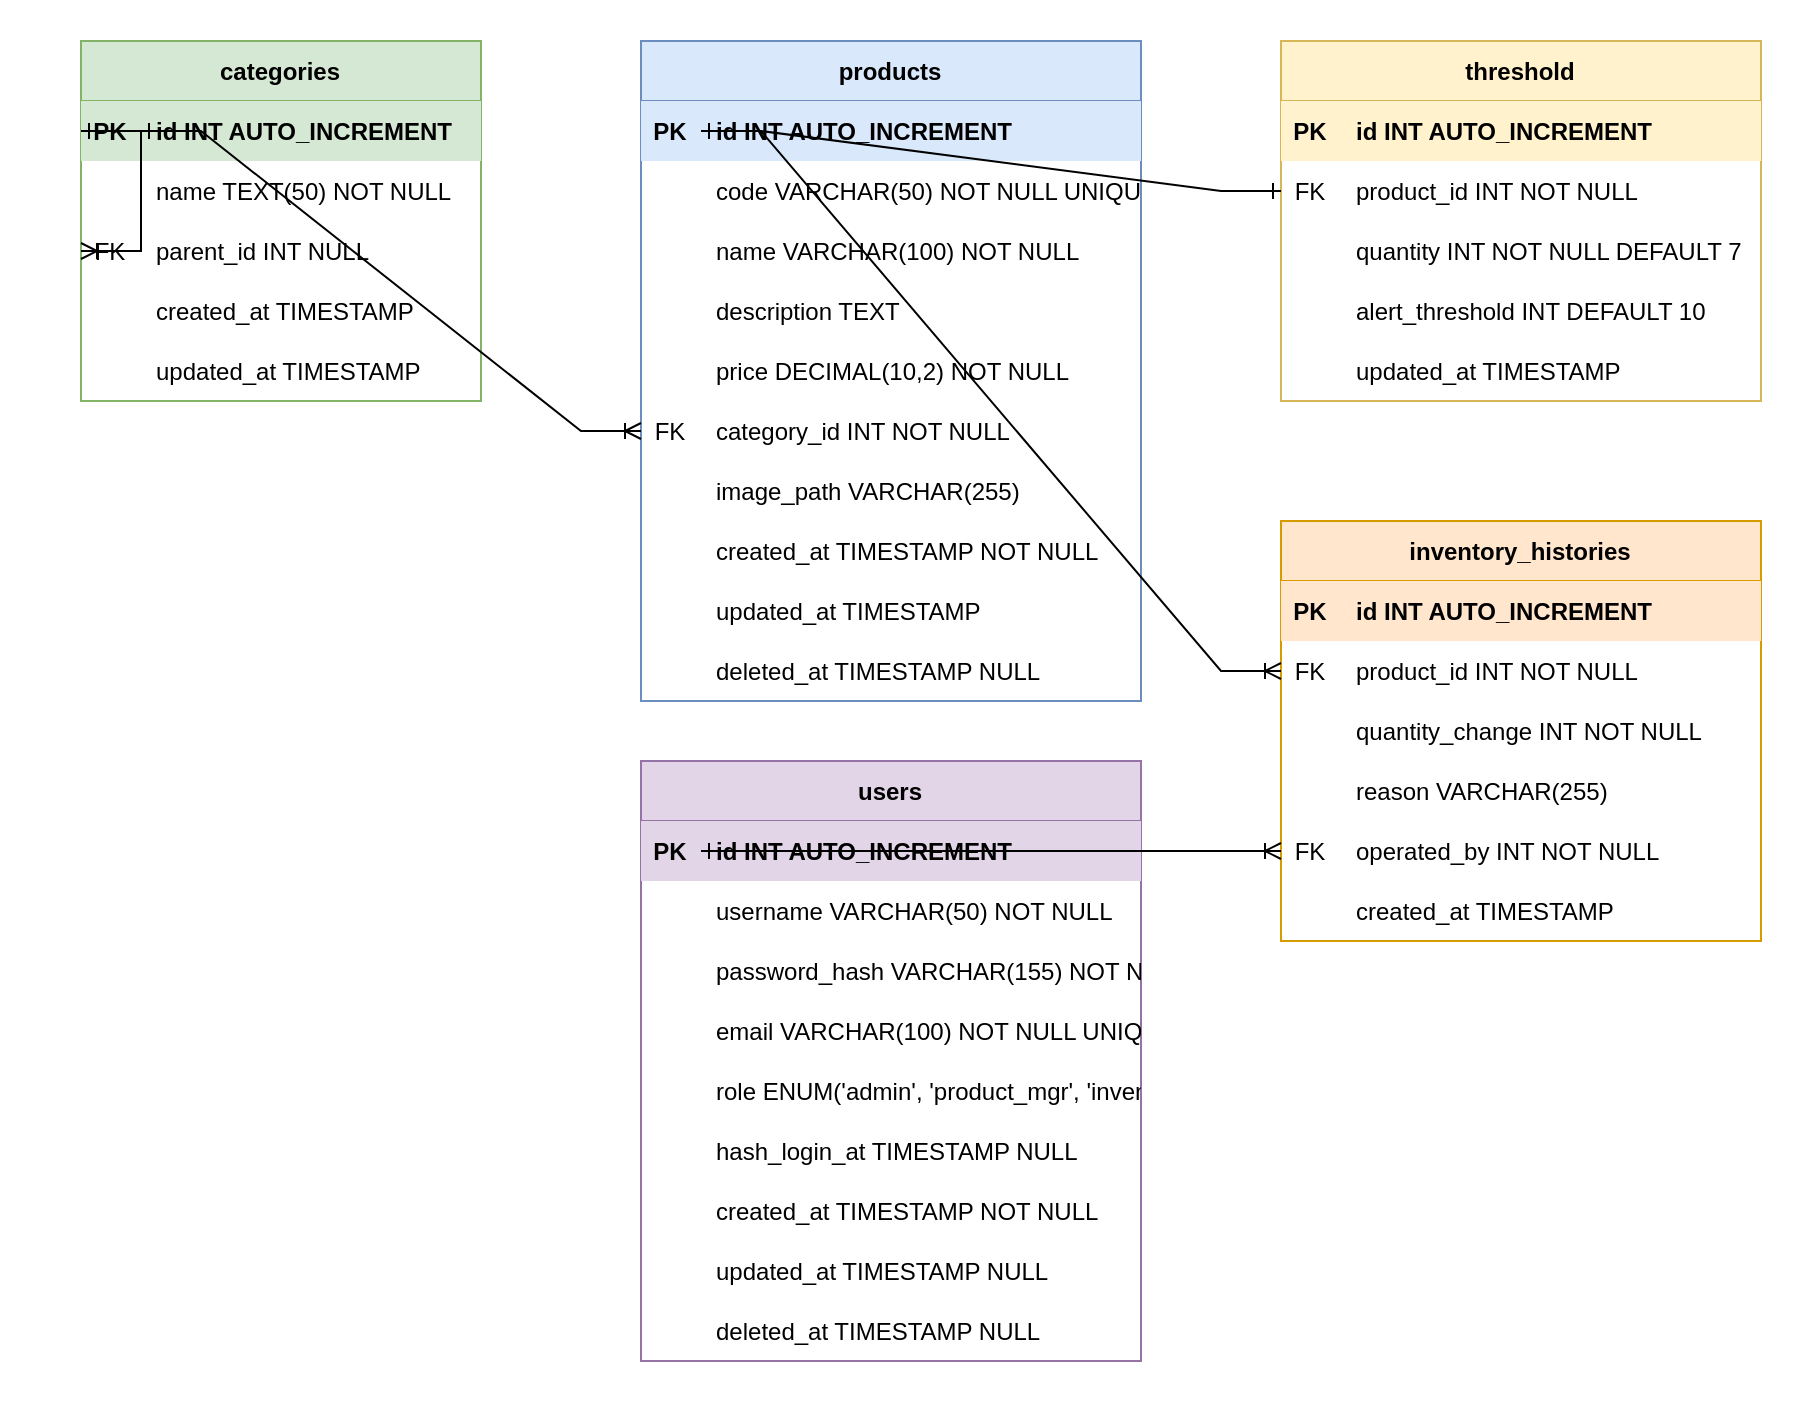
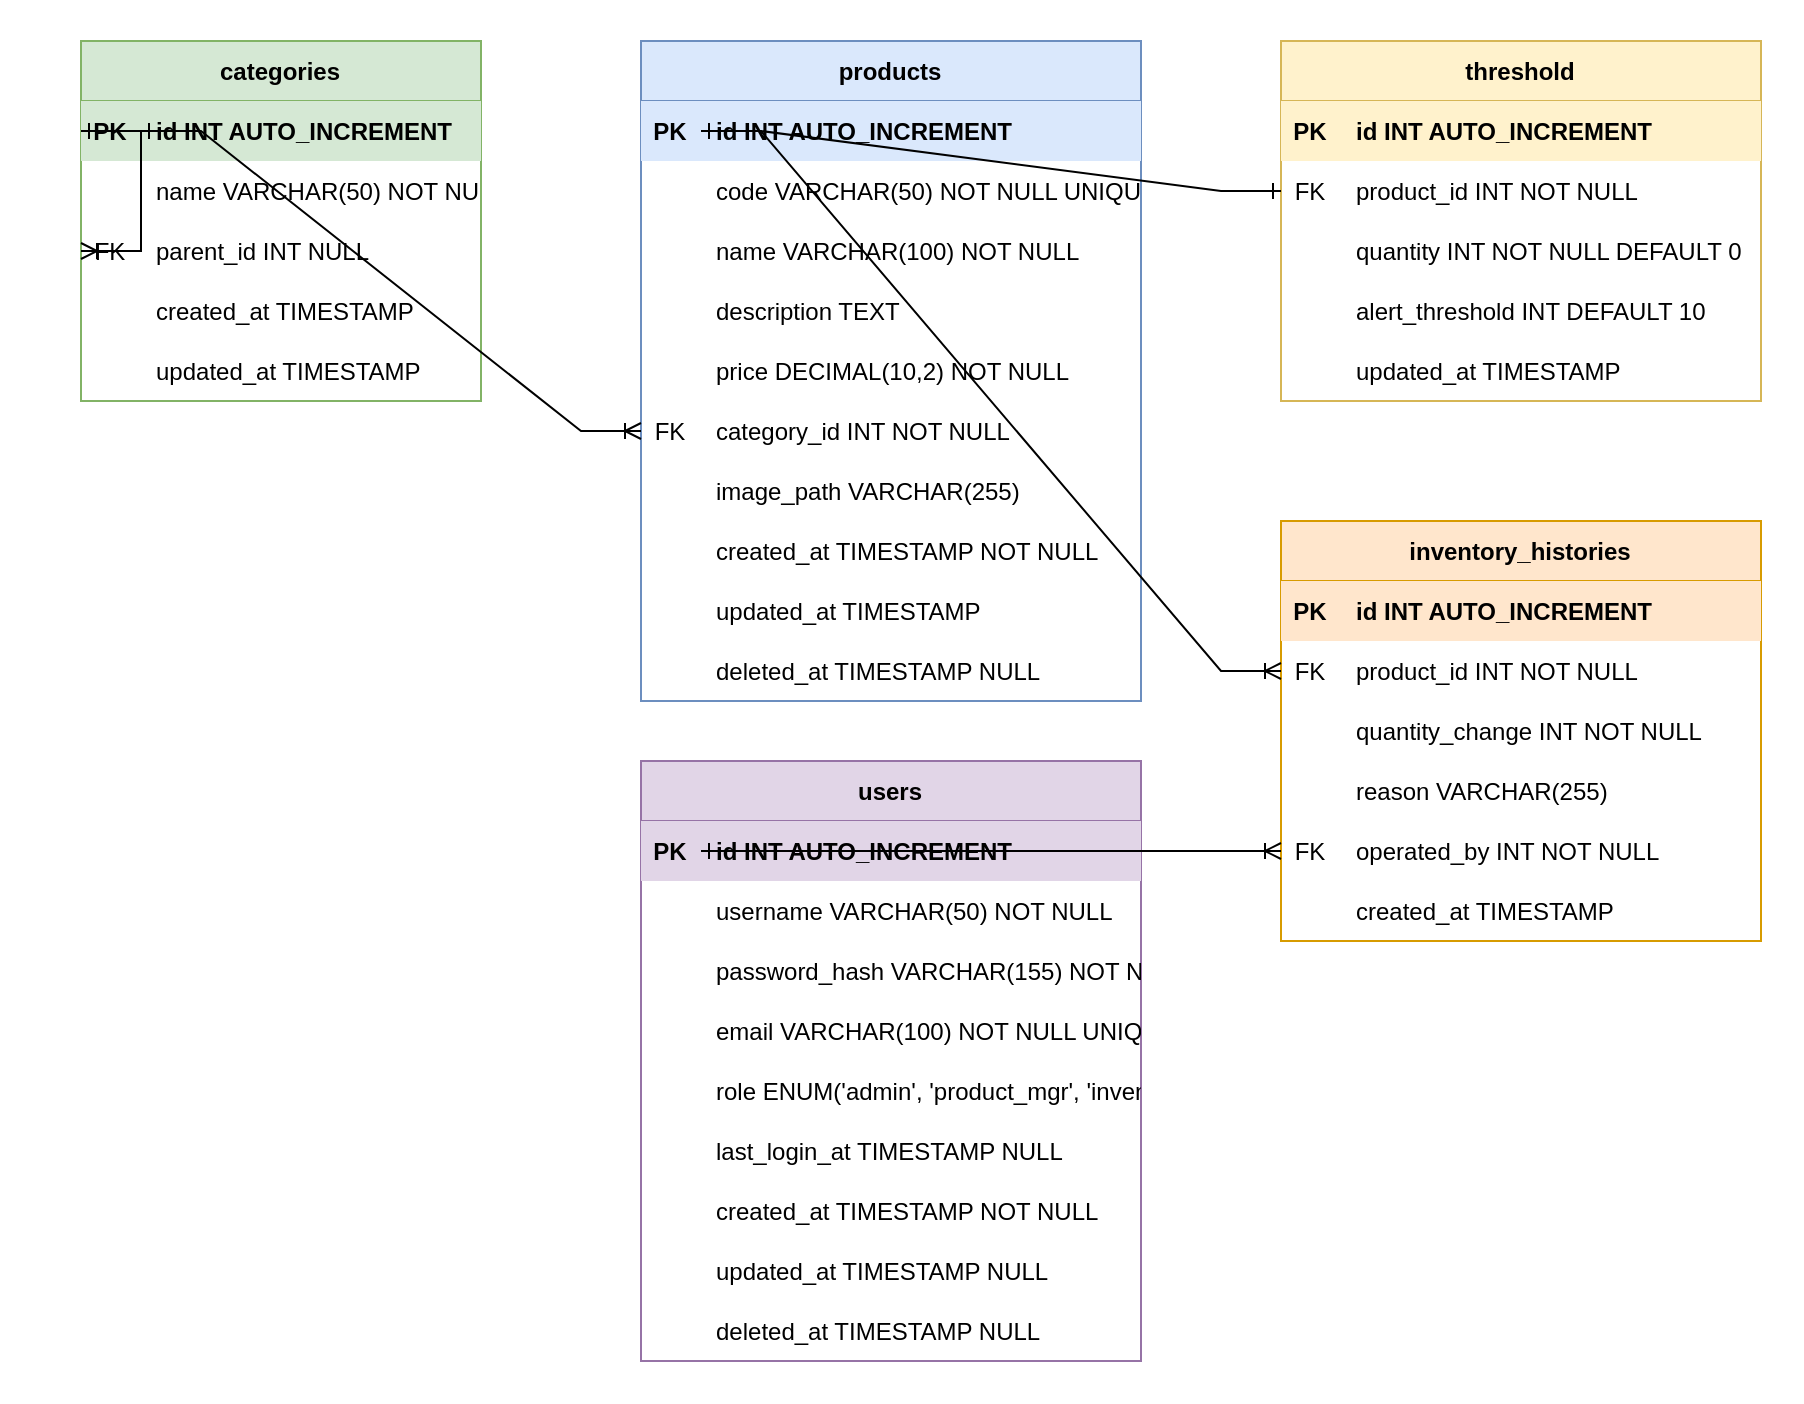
node "name TEXT(50) NOT NULL": label "name TEXT(50) NOT NULL" -> "name VARCHAR(50) NOT NULL"
node "quantity INT NOT NULL DEFAULT 7": label "quantity INT NOT NULL DEFAULT 7" -> "quantity INT NOT NULL DEFAULT 0"
node "hash_login_at TIMESTAMP NULL": label "hash_login_at TIMESTAMP NULL" -> "last_login_at TIMESTAMP NULL"
